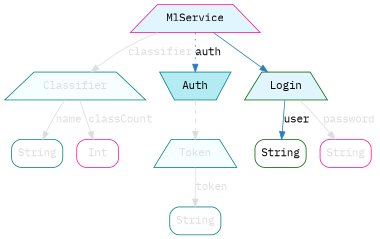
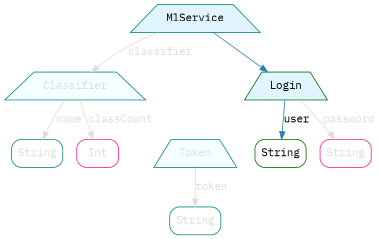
node "MlService": color deeppink -> teal
node "Auth": removed
